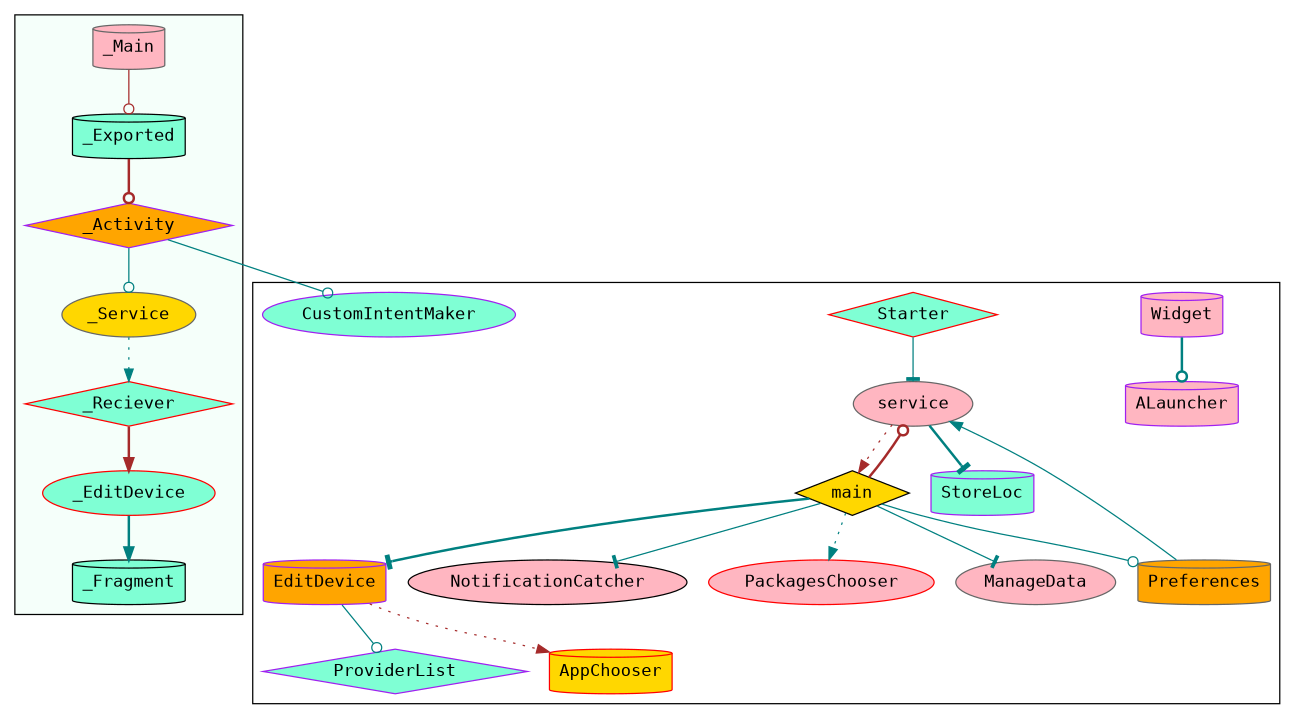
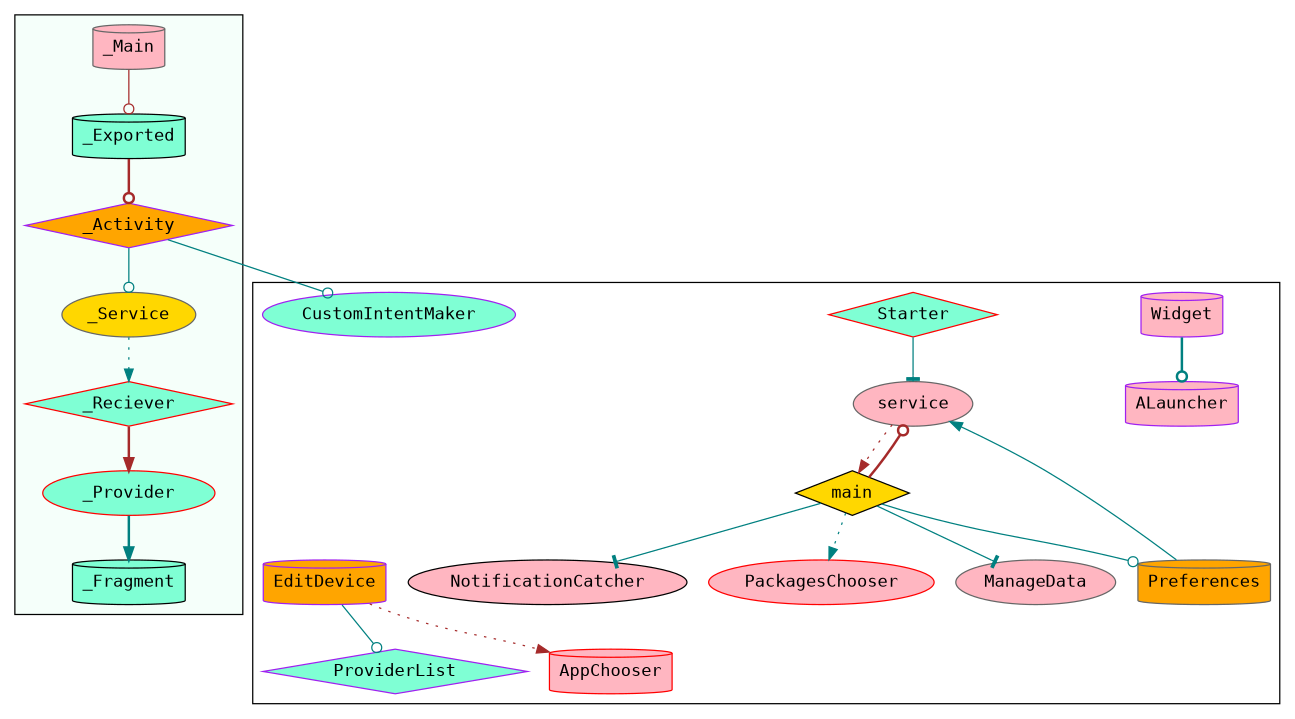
node "_EditDevice": label "_EditDevice" -> "_Provider"
node "StoreLoc": removed
edge "main" -> "EditDevice": removed
node "AppChooser": fillcolor gold -> lightpink
